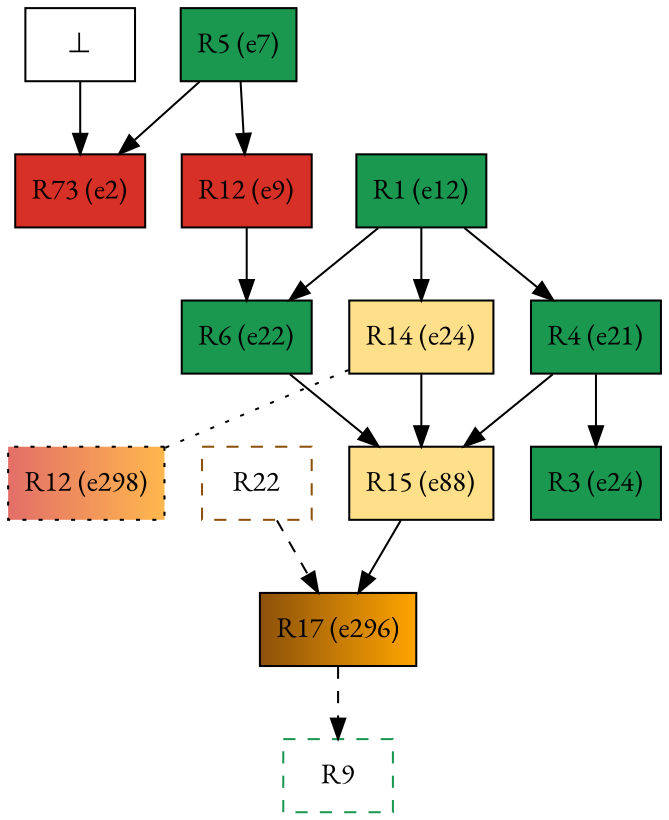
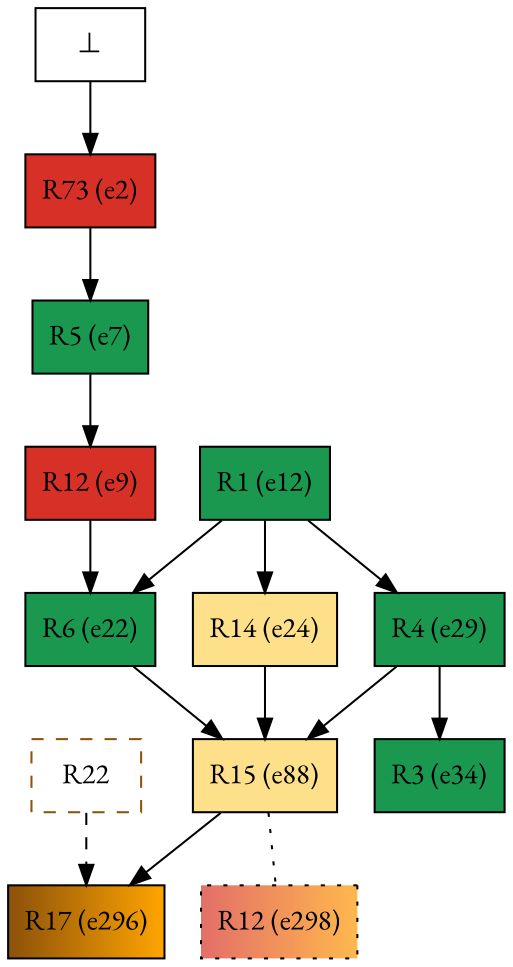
edge "R5 (e7)" -> "R73 (e2)": reversed
node "R4 (e21)": label "R4 (e21)" -> "R4 (e29)"
edge "R14 (e24)" -- "R12 (e298)": now "R15 (e88)" -- "R12 (e298)"
node "R3 (e24)": label "R3 (e24)" -> "R3 (e34)"
node "R9": removed
